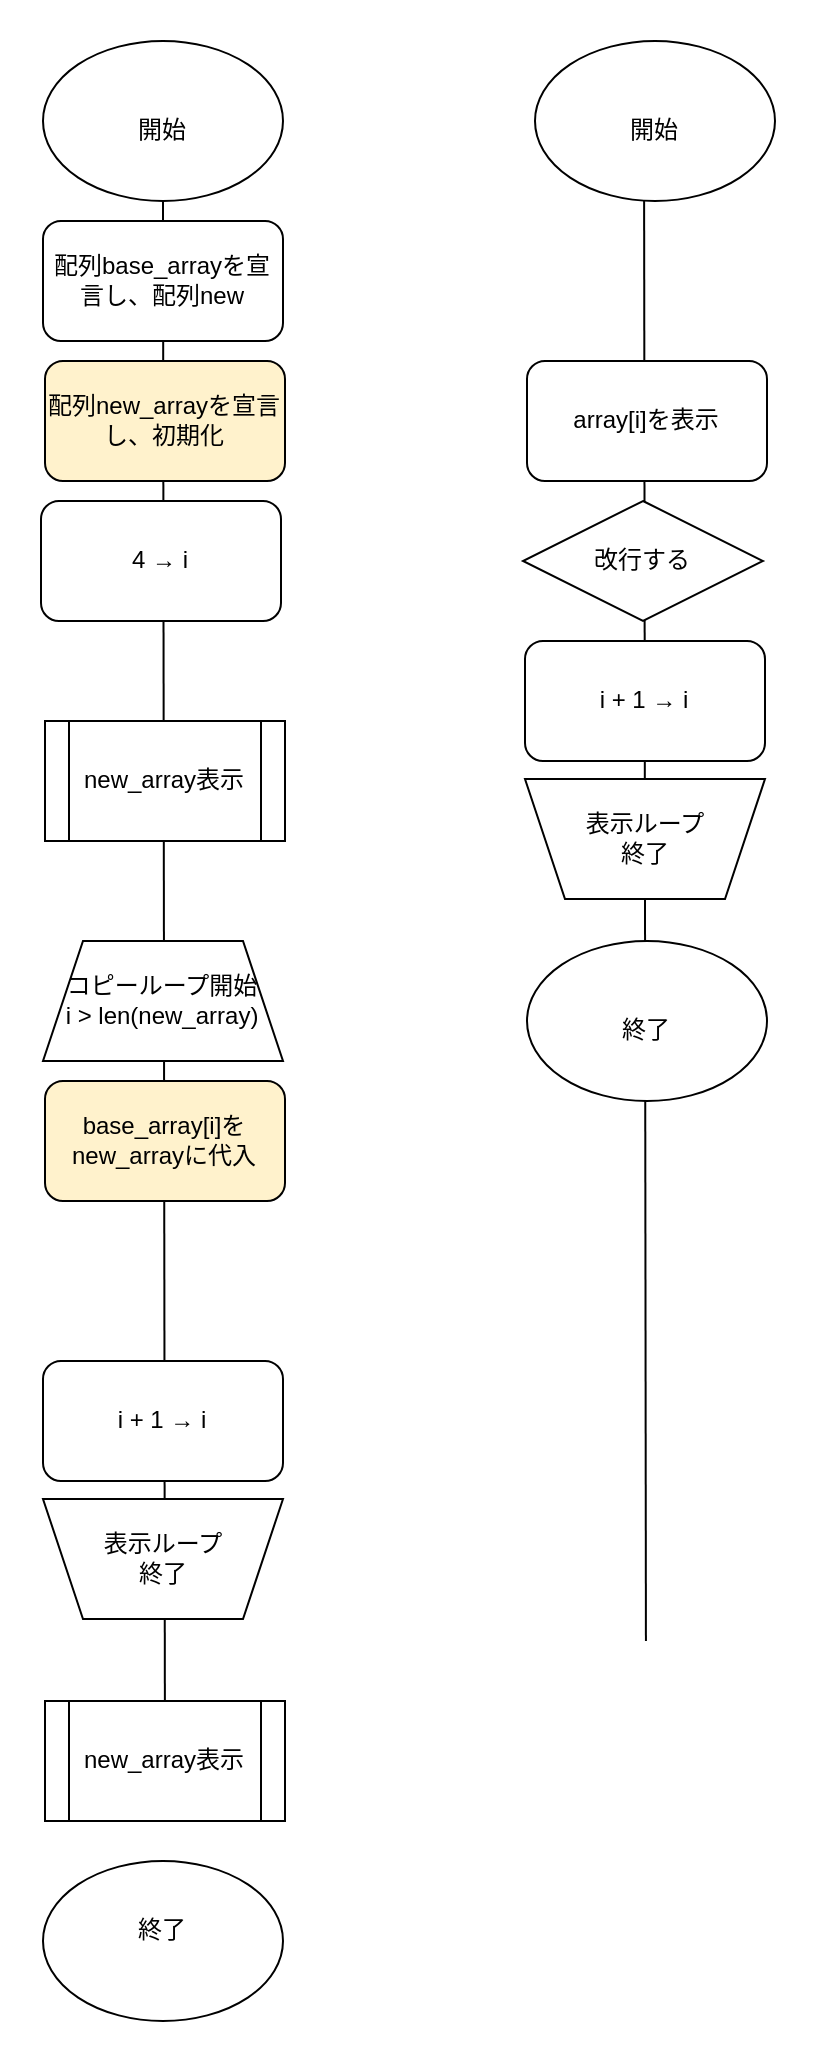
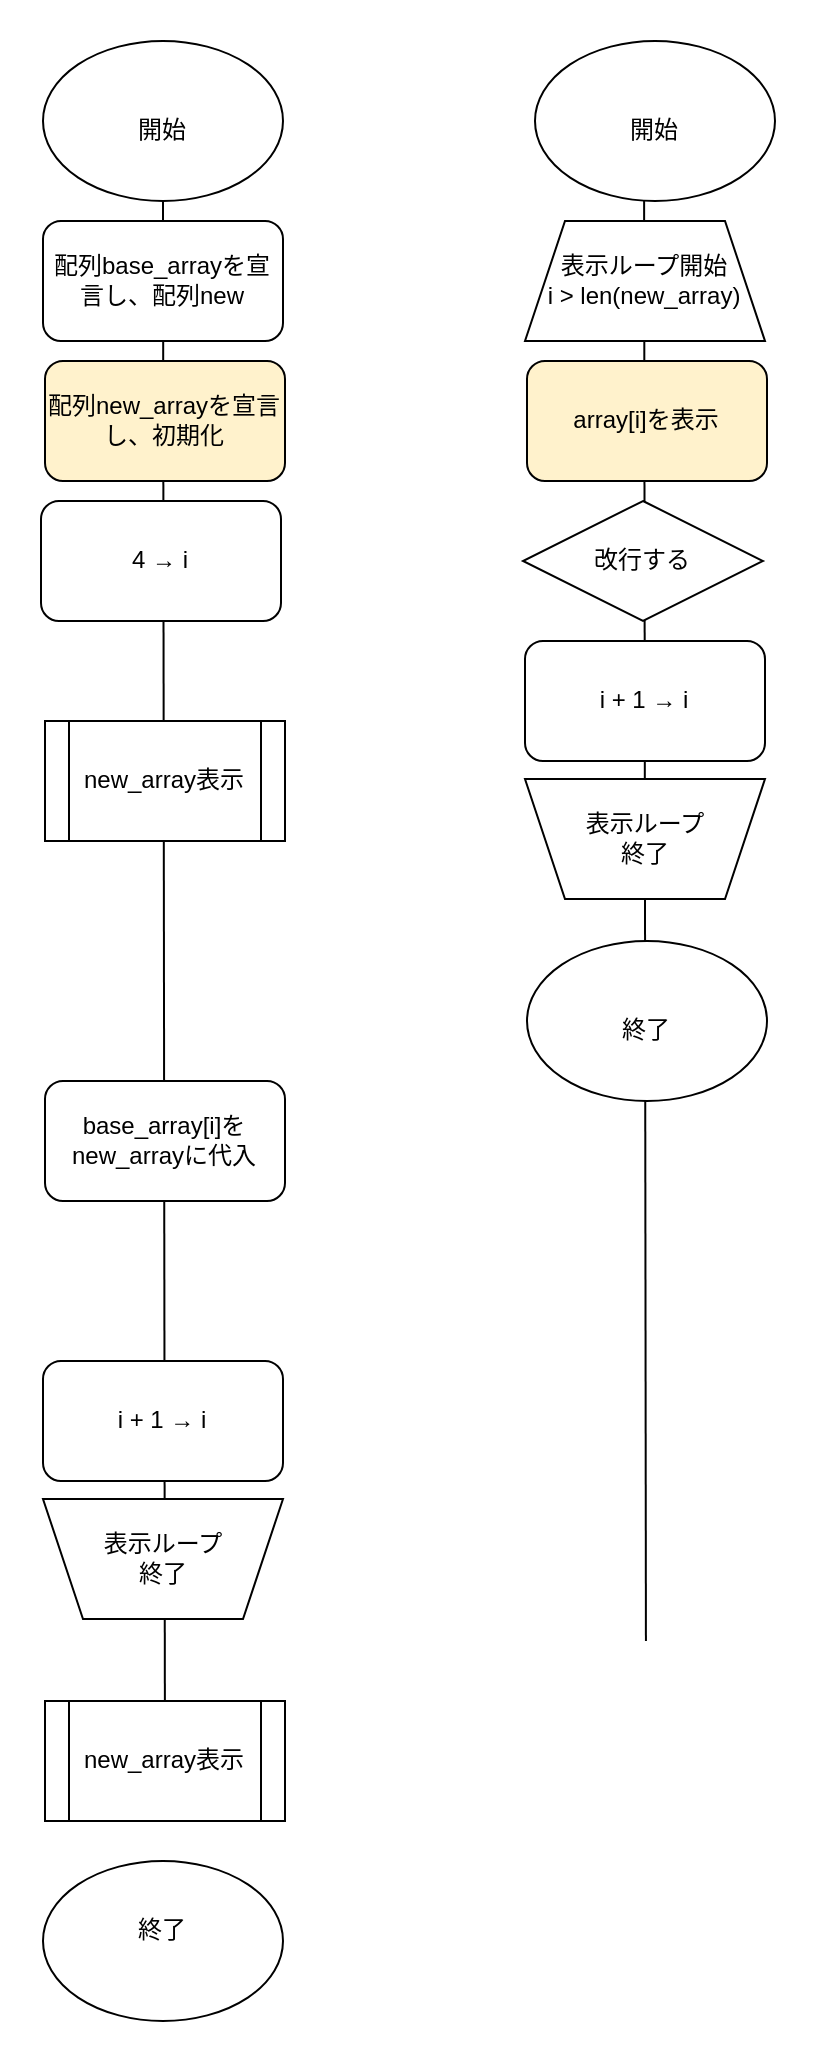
node "表示ループ開始 i > len(new_array)": added
node "array[i]を表示": fillcolor #ffffff -> #fff2cc
node "コピーループ開始 i > len(new_array)": removed
node "base_array[i]を new_arrayに代入": fillcolor #fff2cc -> #ffffff
